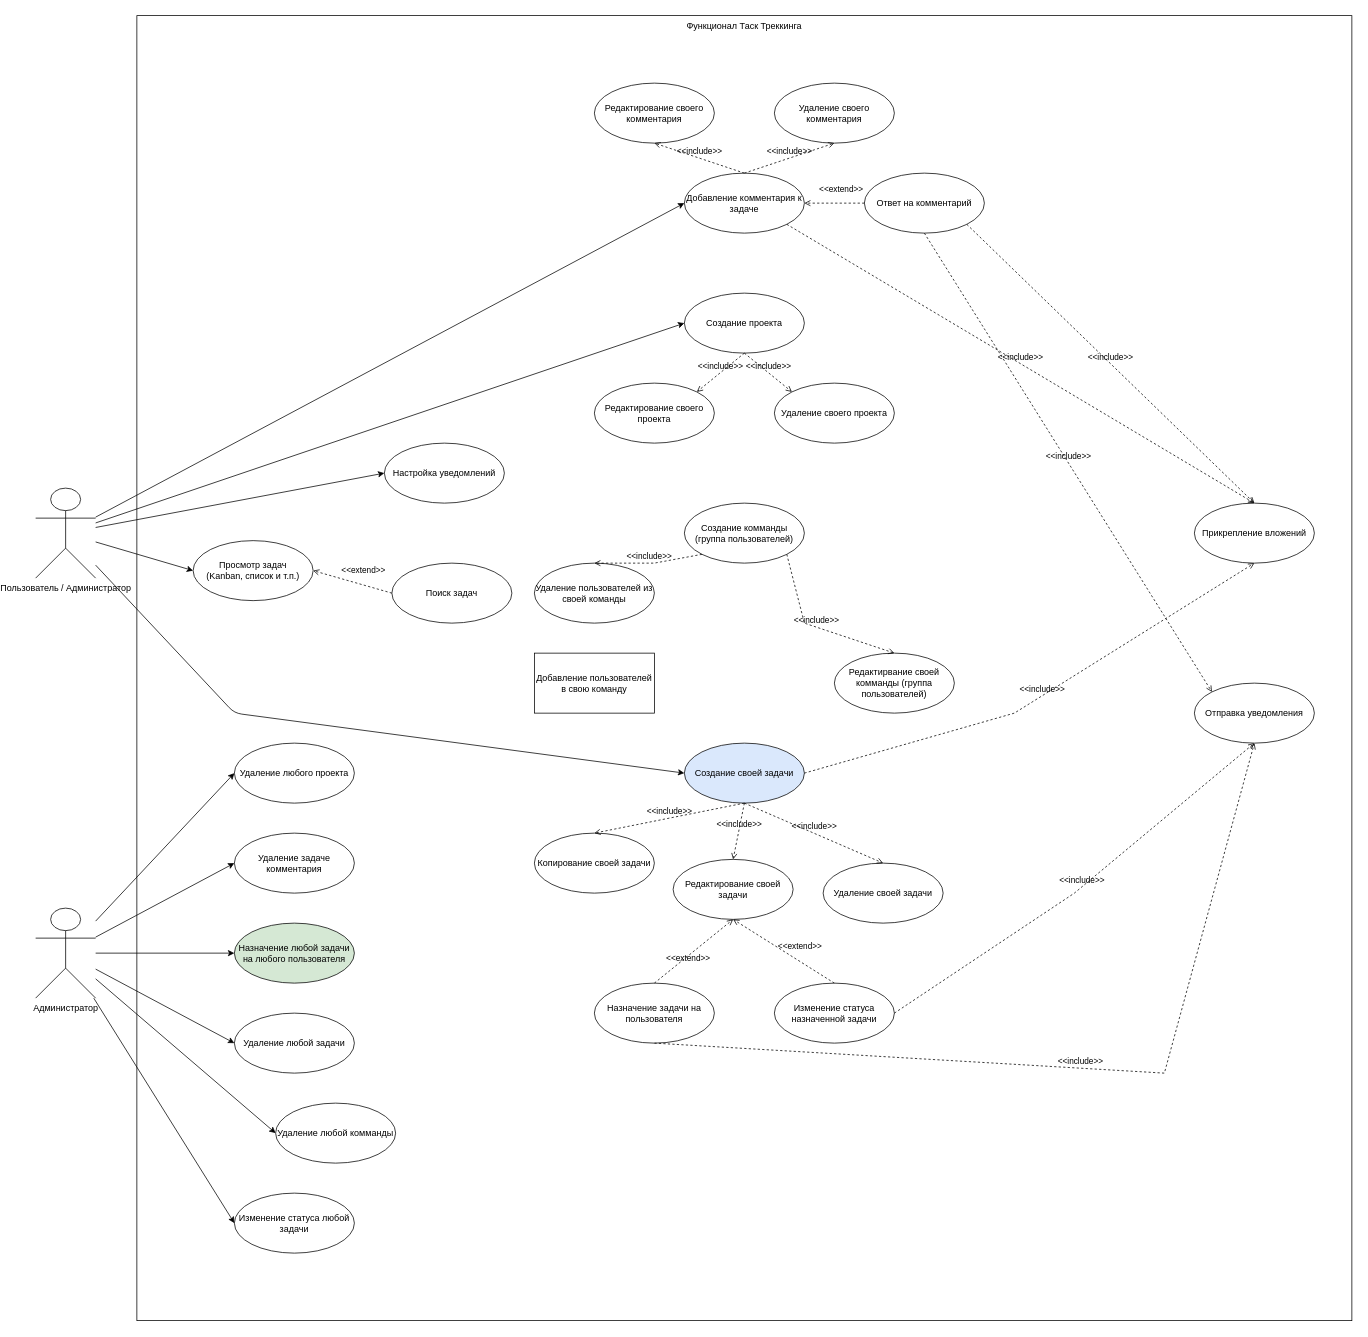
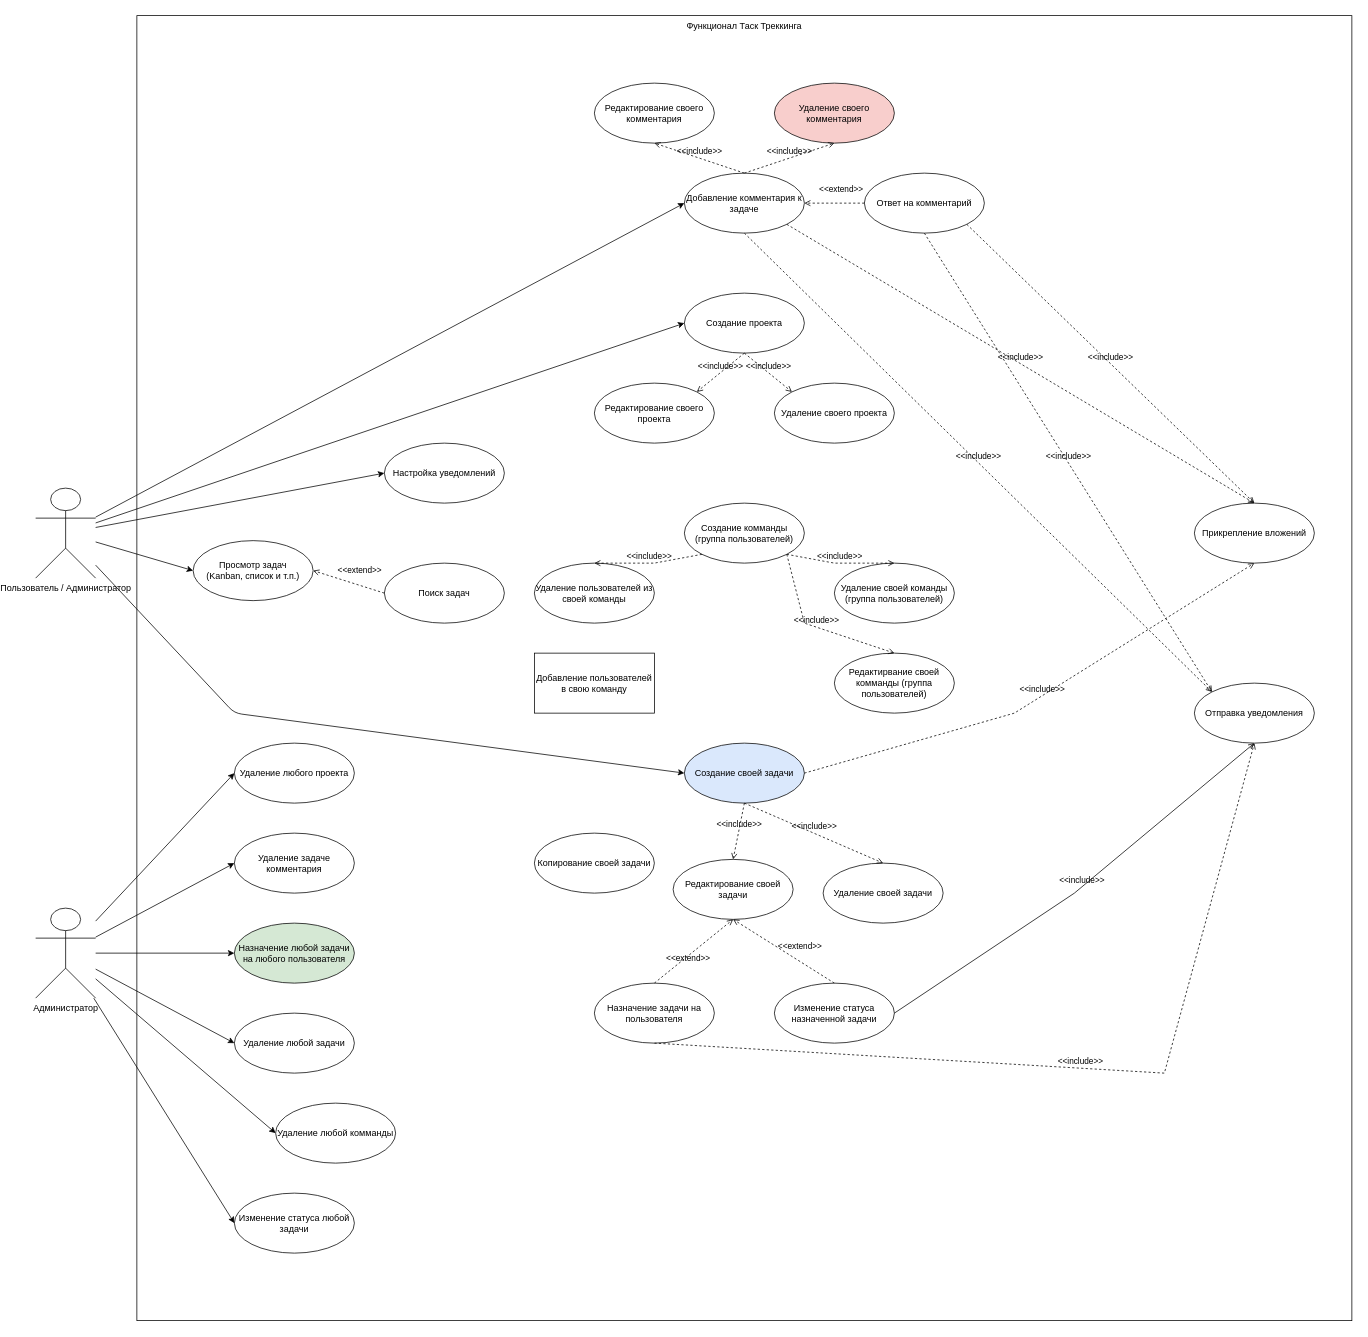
node "Удаление своего комментария": fillcolor #ffffff -> #f8cecc
edge "Добавление комментария к задаче" -> "Отправка уведомления": added, label "<<include>>"
edge "Создание комманды (группа пользователей)" -> "Удаление своей команды (группа пользователей)": added, label "<<include>>"
node "Поиск задач": moved (452, 593) -> (444, 593)
node "Удаление своей команды (группа пользователей)": added
edge "Создание своей задачи" -> "Копирование своей задачи": removed, label "<<include>>"
edge "Изменение статуса назначенной задачи" -> "Отправка уведомления": style dashed -> solid
